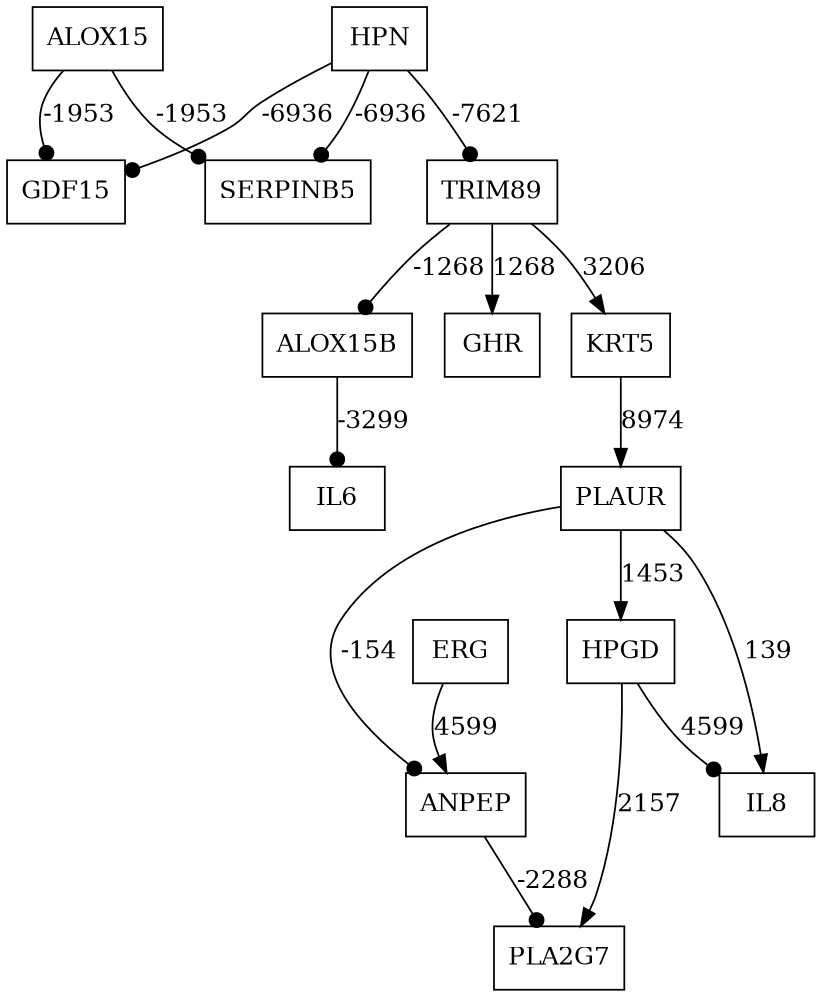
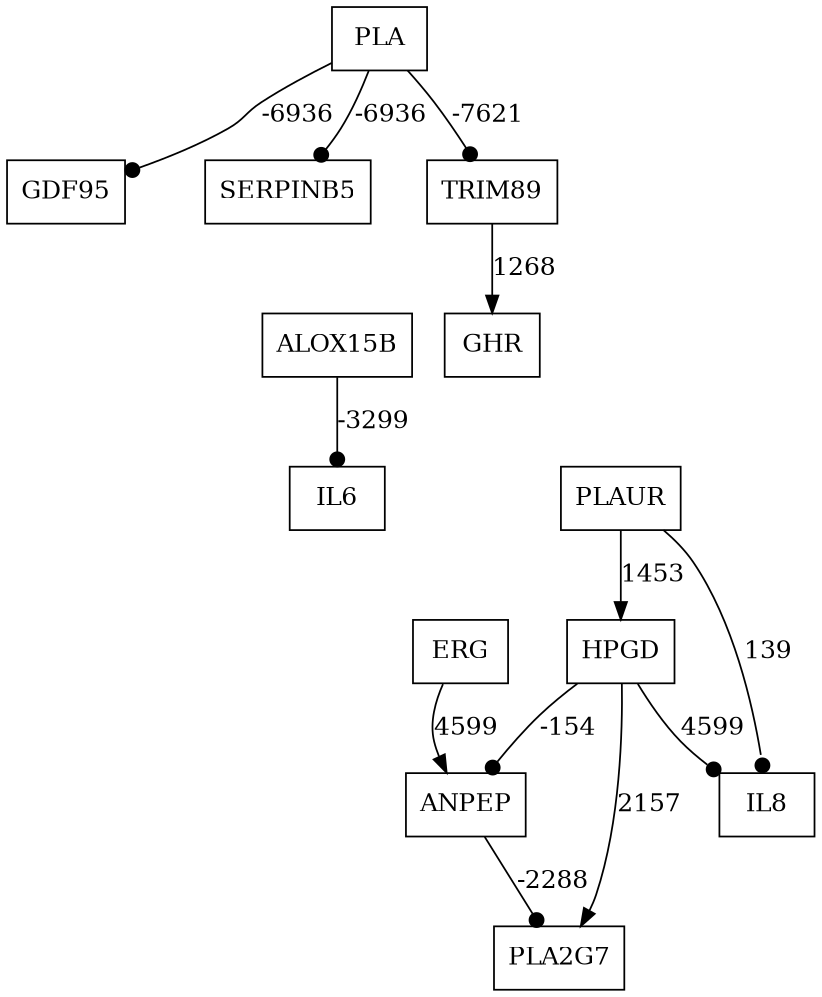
node "ALOX15": removed
node "HPN": label "HPN" -> "PLA"
node "GDF15": label "GDF15" -> "GDF95"
edge "TRIM89" -> "ALOX15B": removed, label "-1268"
node "KRT5": removed
edge "PLAUR" -> "ANPEP": now "HPGD" -> "ANPEP"
edge "PLAUR" -> "IL8": arrowhead normal -> dot
